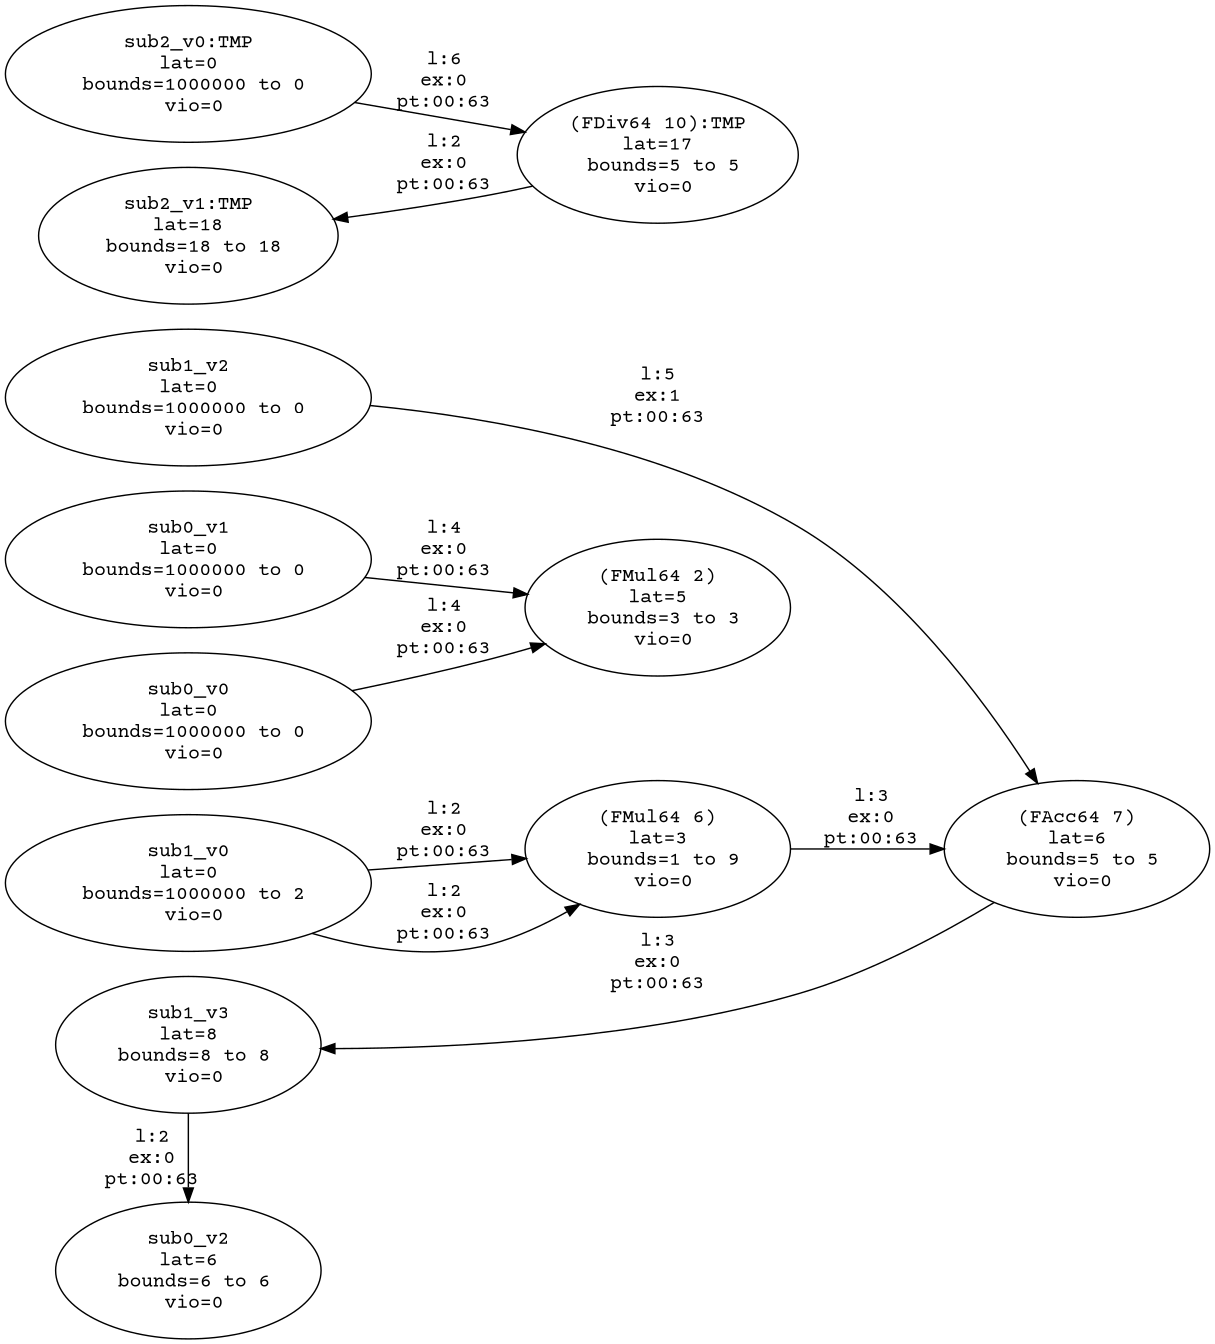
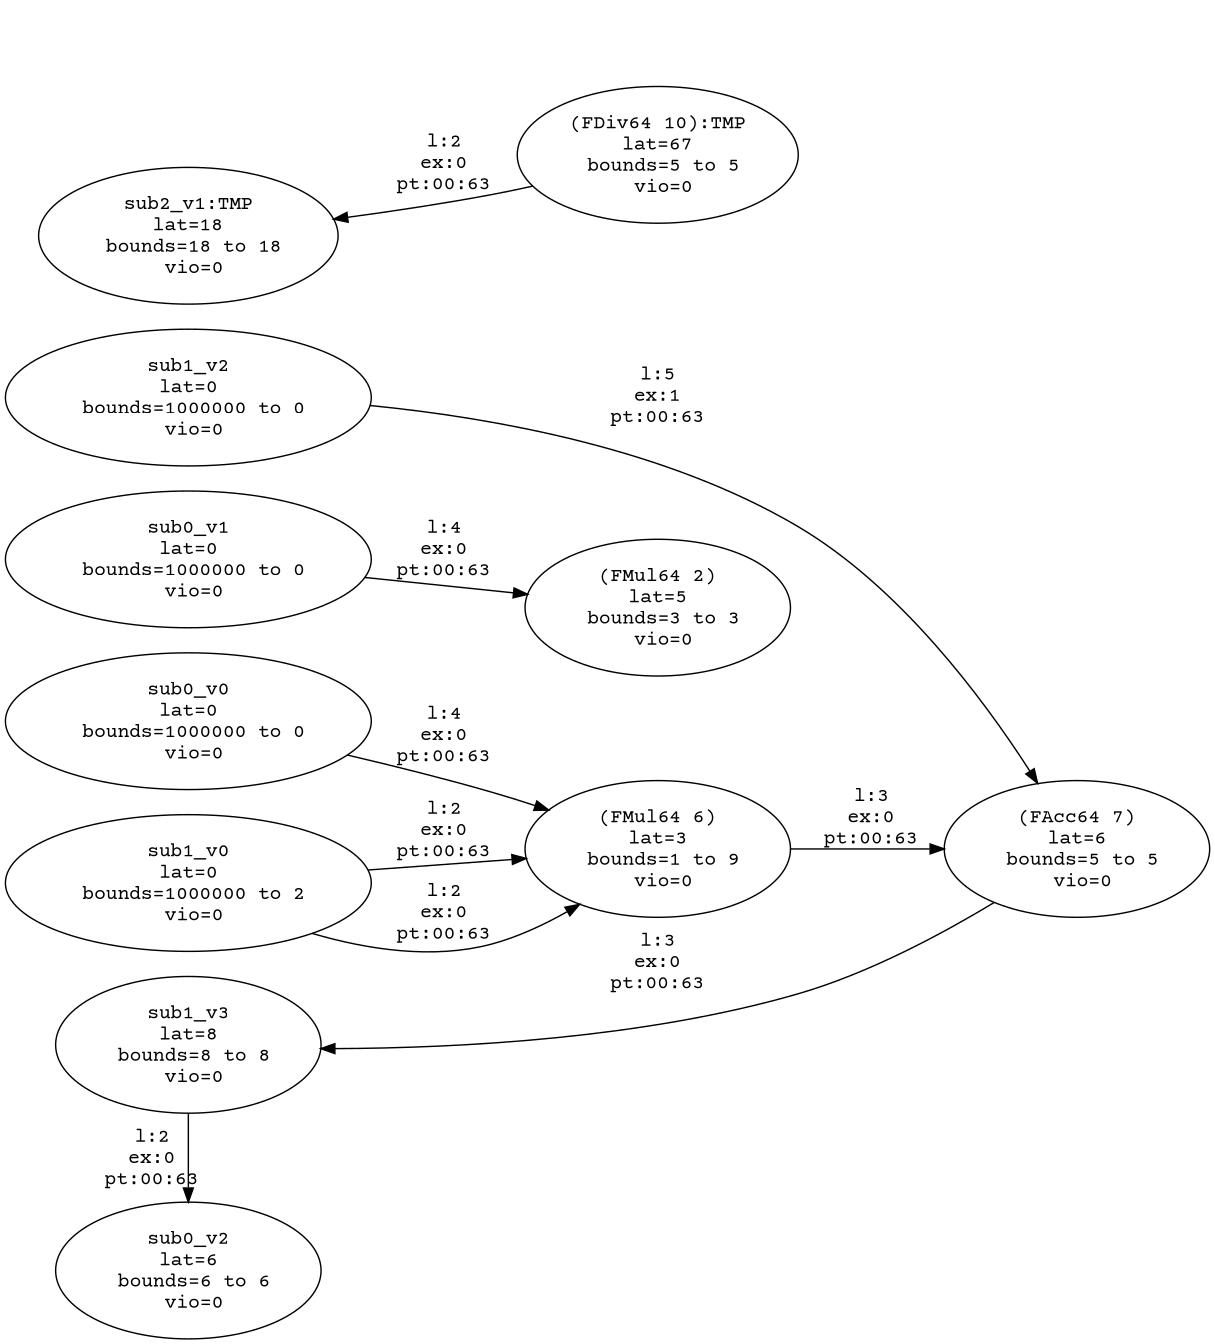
node "sub2_v0:TMP lat=0 bounds=1000000 to 0 vio=0": removed
node "(FDiv64 10):TMP lat=17 bounds=5 to 5 vio=0": label "(FDiv64 10):TMP lat=17 bounds=5 to 5 vio=0" -> "(FDiv64 10):TMP lat=67 bounds=5 to 5 vio=0"
edge "sub0_v0 lat=0 bounds=1000000 to 0 vio=0" -> "(FMul64 2) lat=5 bounds=3 to 3 vio=0": now "sub0_v0 lat=0 bounds=1000000 to 0 vio=0" -> "(FMul64 6) lat=3 bounds=1 to 9 vio=0"
